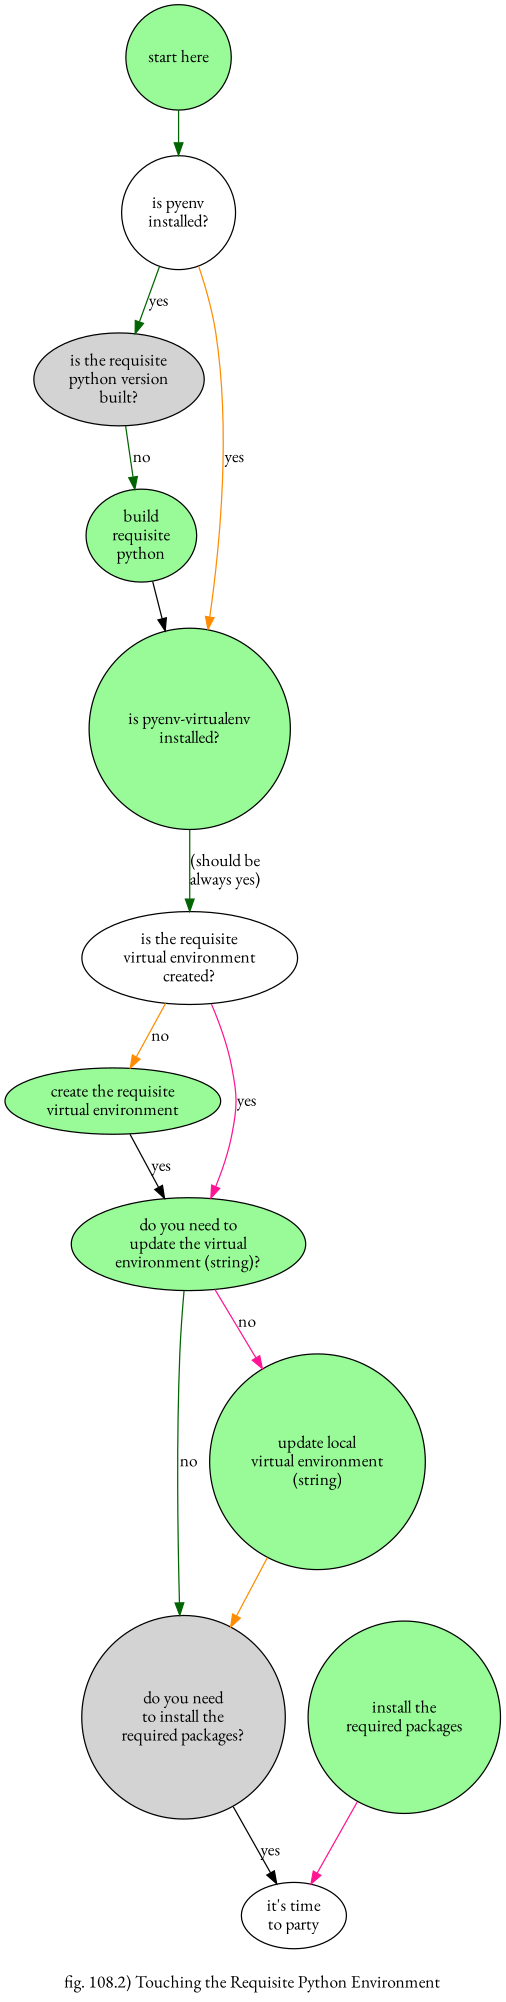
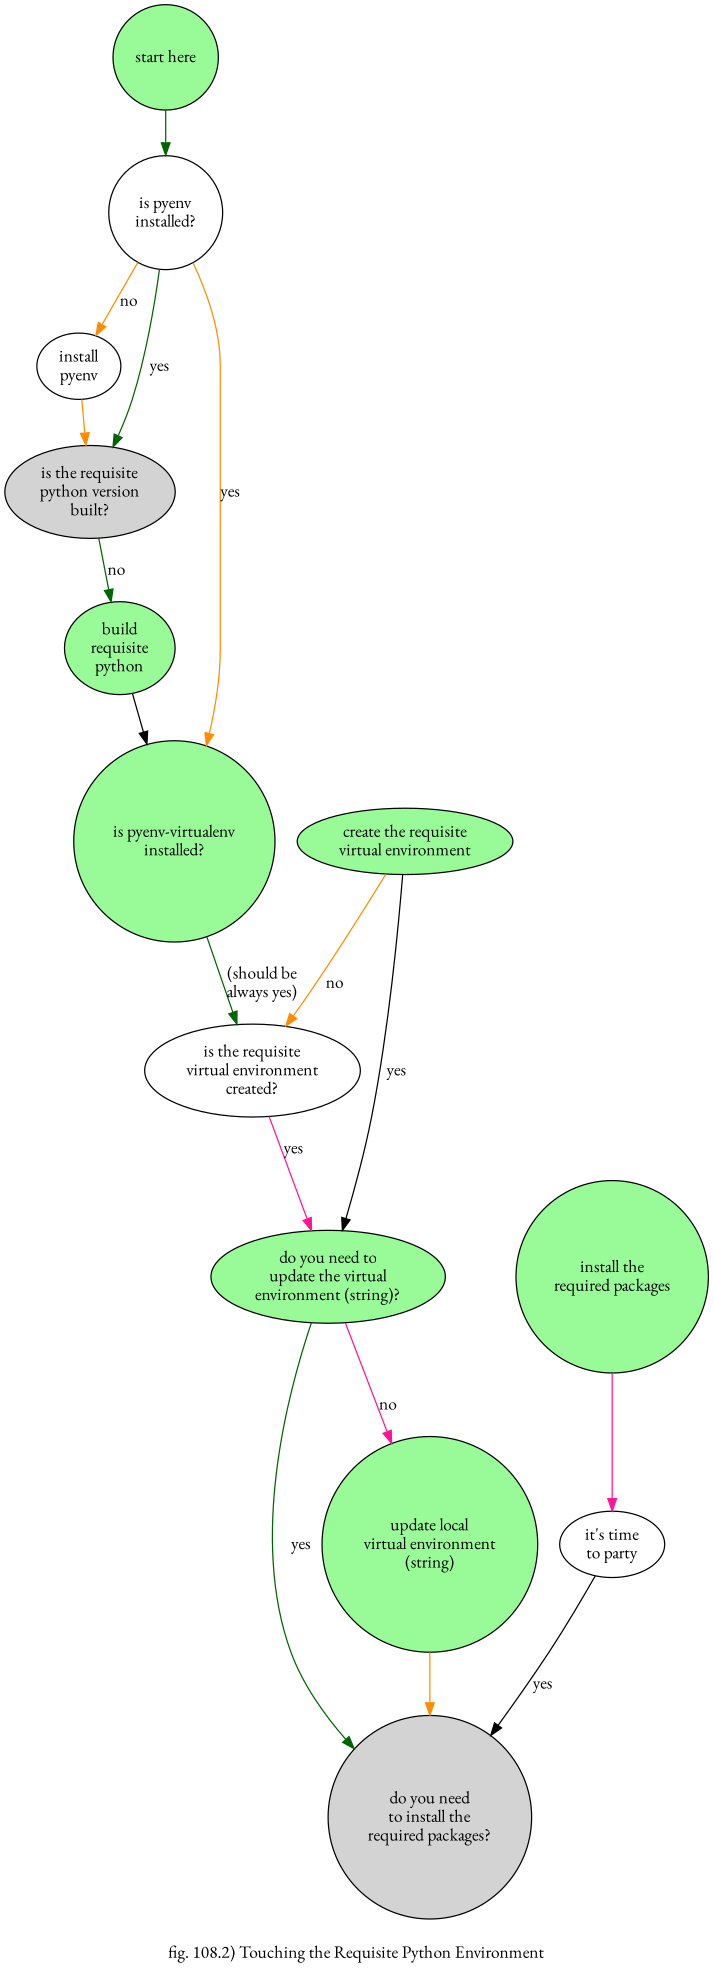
node "install pyenv": added
edge "is the requisite virtual environment created?" -> "create the requisite virtual environment": reversed
edge "do you need to update the virtual environment (string)?" -> "do you need to install the required packages?": label "no" -> "yes"
edge "do you need to install the required packages?" -> "it's time to party": reversed
